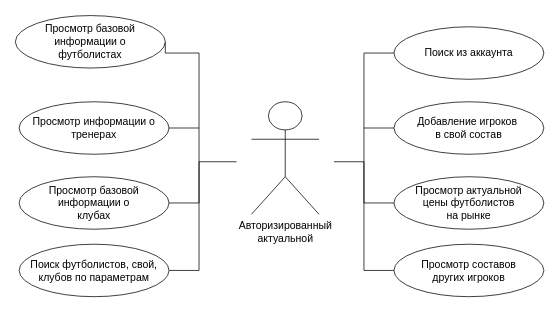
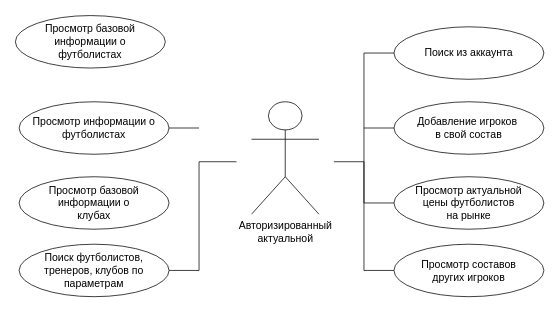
edge "Просмотр базовой информации о футболистах" -- "Просмотр базовой информации о клубах": removed
node "Просмотр информации о тренерах": label "Просмотр информации о тренерах" -> "Просмотр информации о футболистах"
node "Поиск футболистов, свой, клубов по параметрам": label "Поиск футболистов, свой, клубов по параметрам" -> "Поиск футболистов, тренеров, клубов по параметрам"
